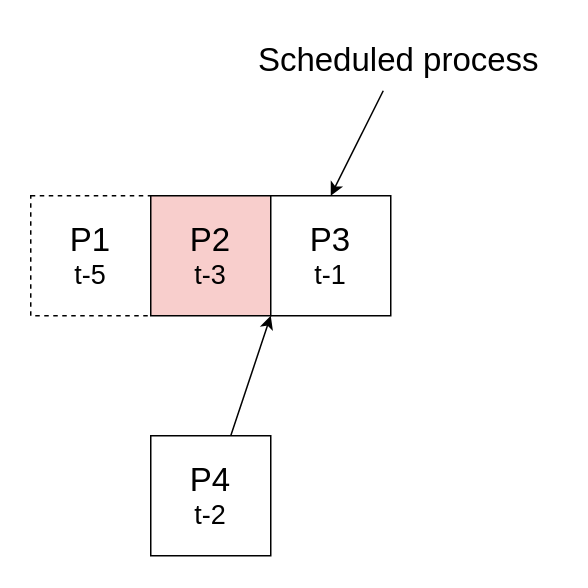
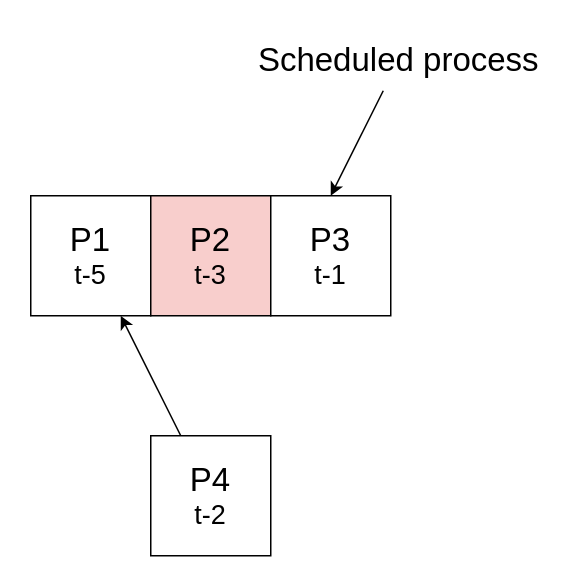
node "P1 t-5": style dashed -> solid
edge "P4 t-2" -> "P3 t-1": now "P4 t-2" -> "P1 t-5"
